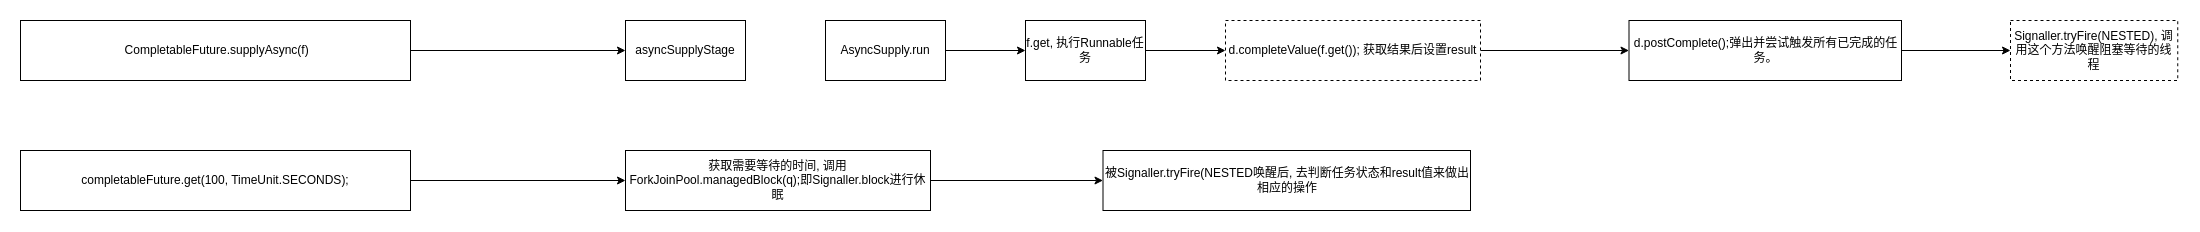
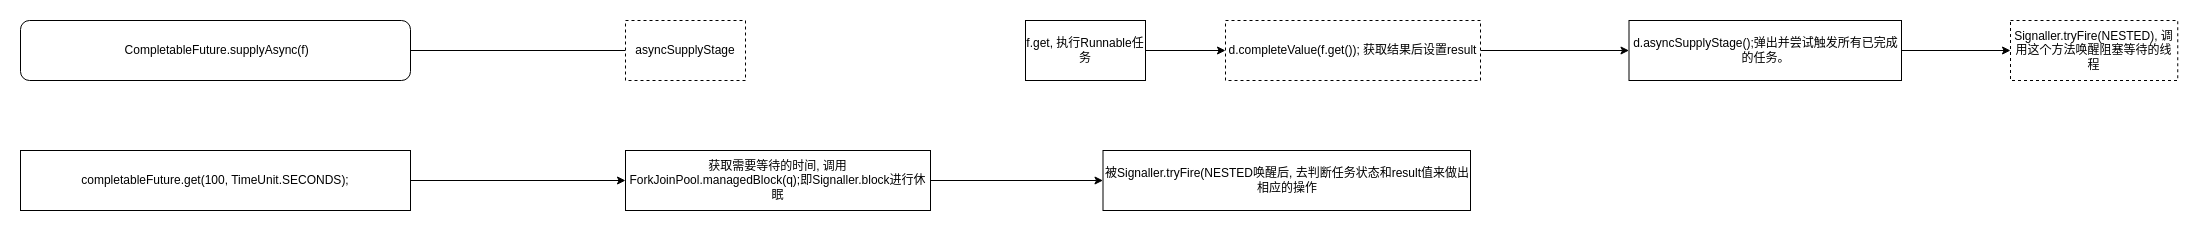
node "CompletableFuture.supplyAsync(f)": shape rectangle -> rounded rectangle
edge "CompletableFuture.supplyAsync(f)" -> "asyncSupplyStage": arrowhead classic -> none
node "asyncSupplyStage": style solid -> dashed
node "AsyncSupply.run": removed
edge "AsyncSupply.run" -> "f.get, 执行Runnable任务": removed
node "d.postComplete();弹出并尝试触发所有已完成的任务。": label "d.postComplete();弹出并尝试触发所有已完成的任务。" -> "d.asyncSupplyStage();弹出并尝试触发所有已完成的任务。"
